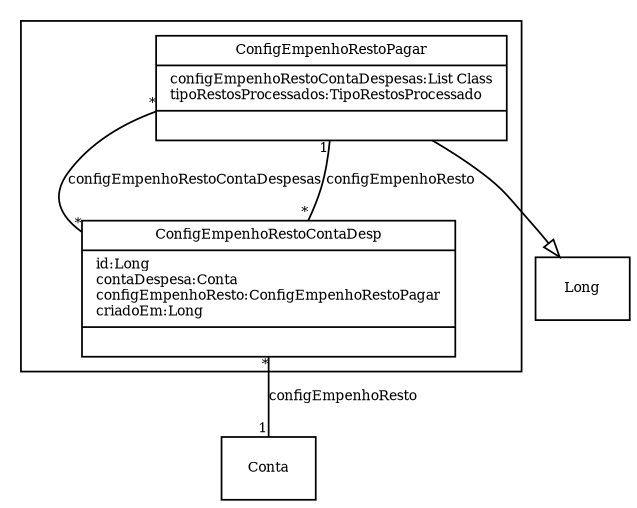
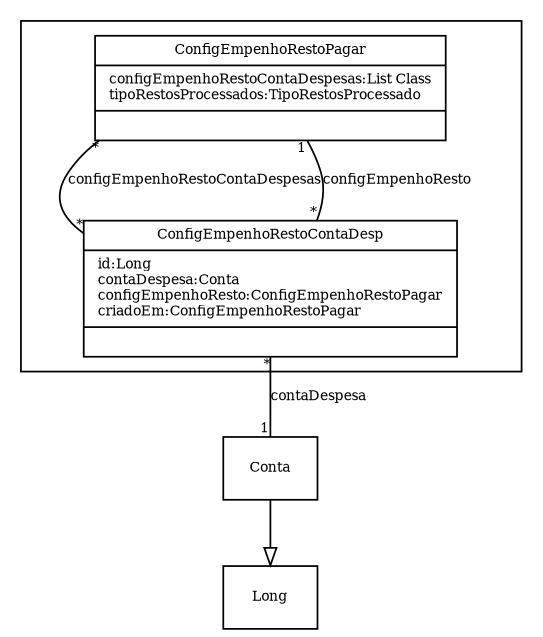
edge "ConfigEmpenhoRestoPagar" -> "Long": now "Conta" -> "Long"
node "ConfigEmpenhoRestoContaDesp": text "criadoEm:Long" -> "criadoEm:ConfigEmpenhoRestoPagar"
edge "ConfigEmpenhoRestoContaDesp" -- "Conta": label "configEmpenhoResto" -> "contaDespesa"
